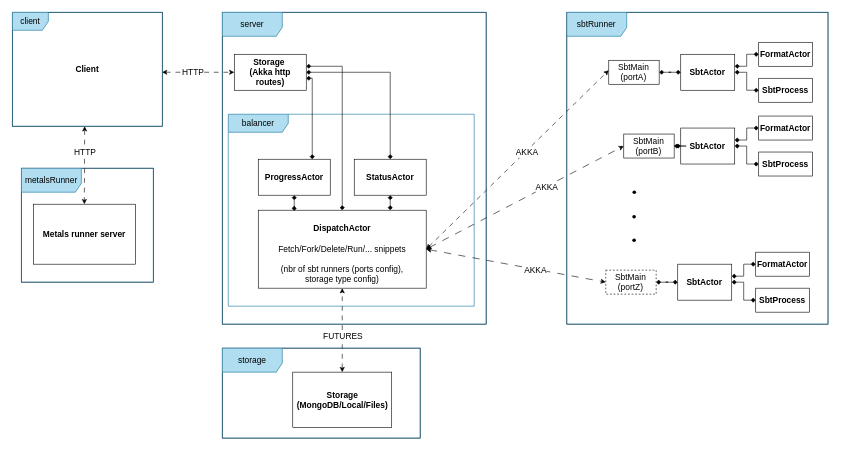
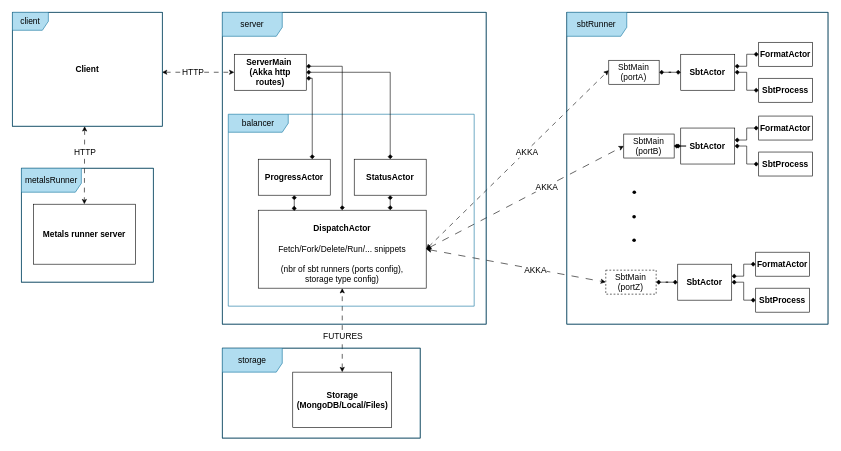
node "Storage (Akka http routes)": label "Storage (Akka http routes)" -> "ServerMain (Akka http routes)"
